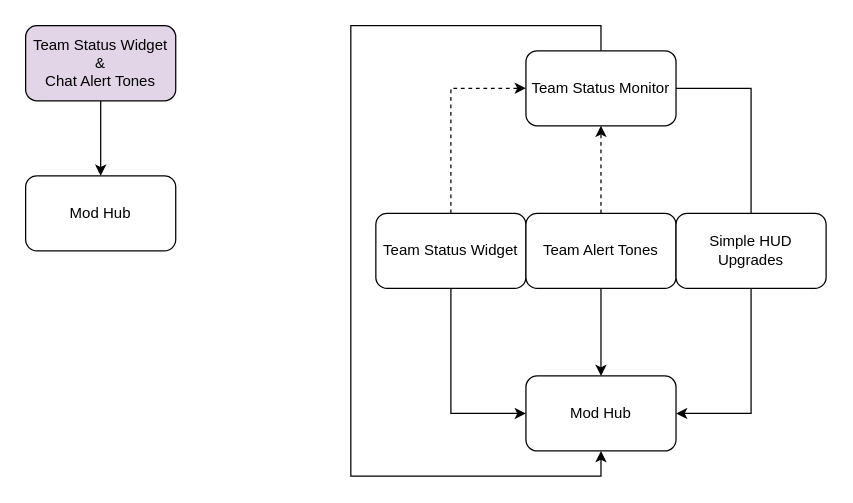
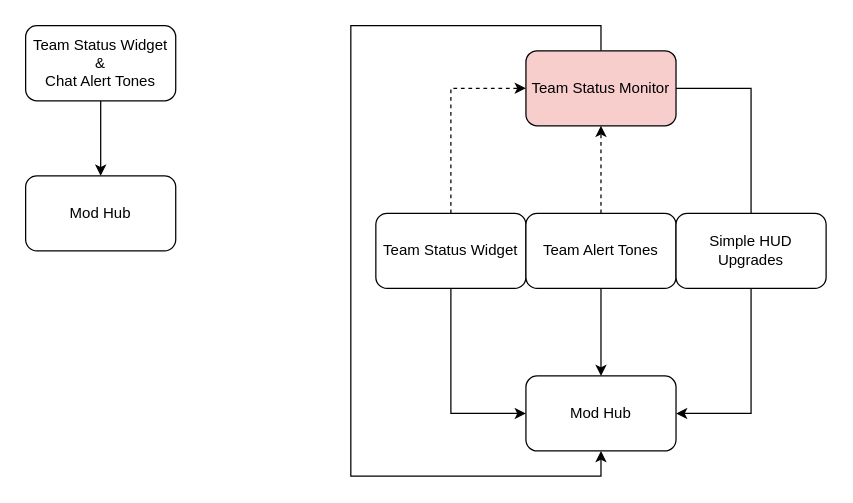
node "Team Status Widget & Chat Alert Tones": fillcolor #e1d5e7 -> #ffffff
node "Team Status Monitor": fillcolor #ffffff -> #f8cecc
